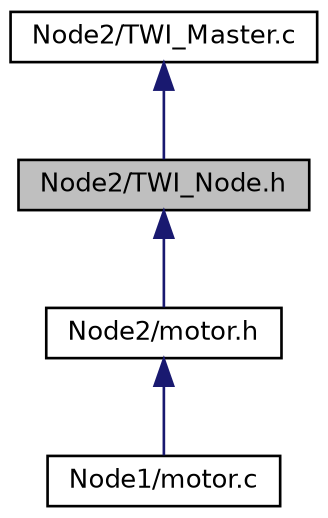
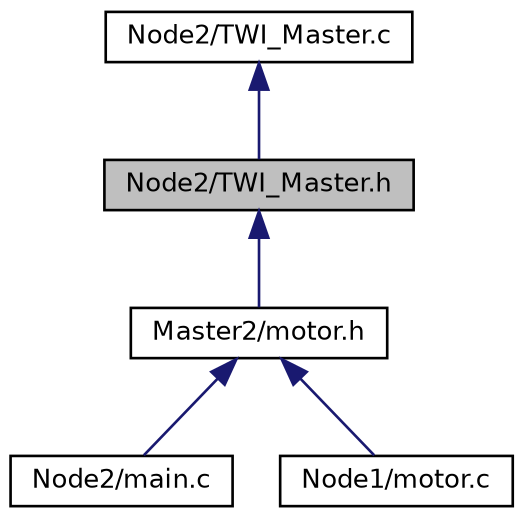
node "Node2/TWI_Node.h": label "Node2/TWI_Node.h" -> "Node2/TWI_Master.h"
node "Node2/motor.h": label "Node2/motor.h" -> "Master2/motor.h"
node "Node2/main.c": added
